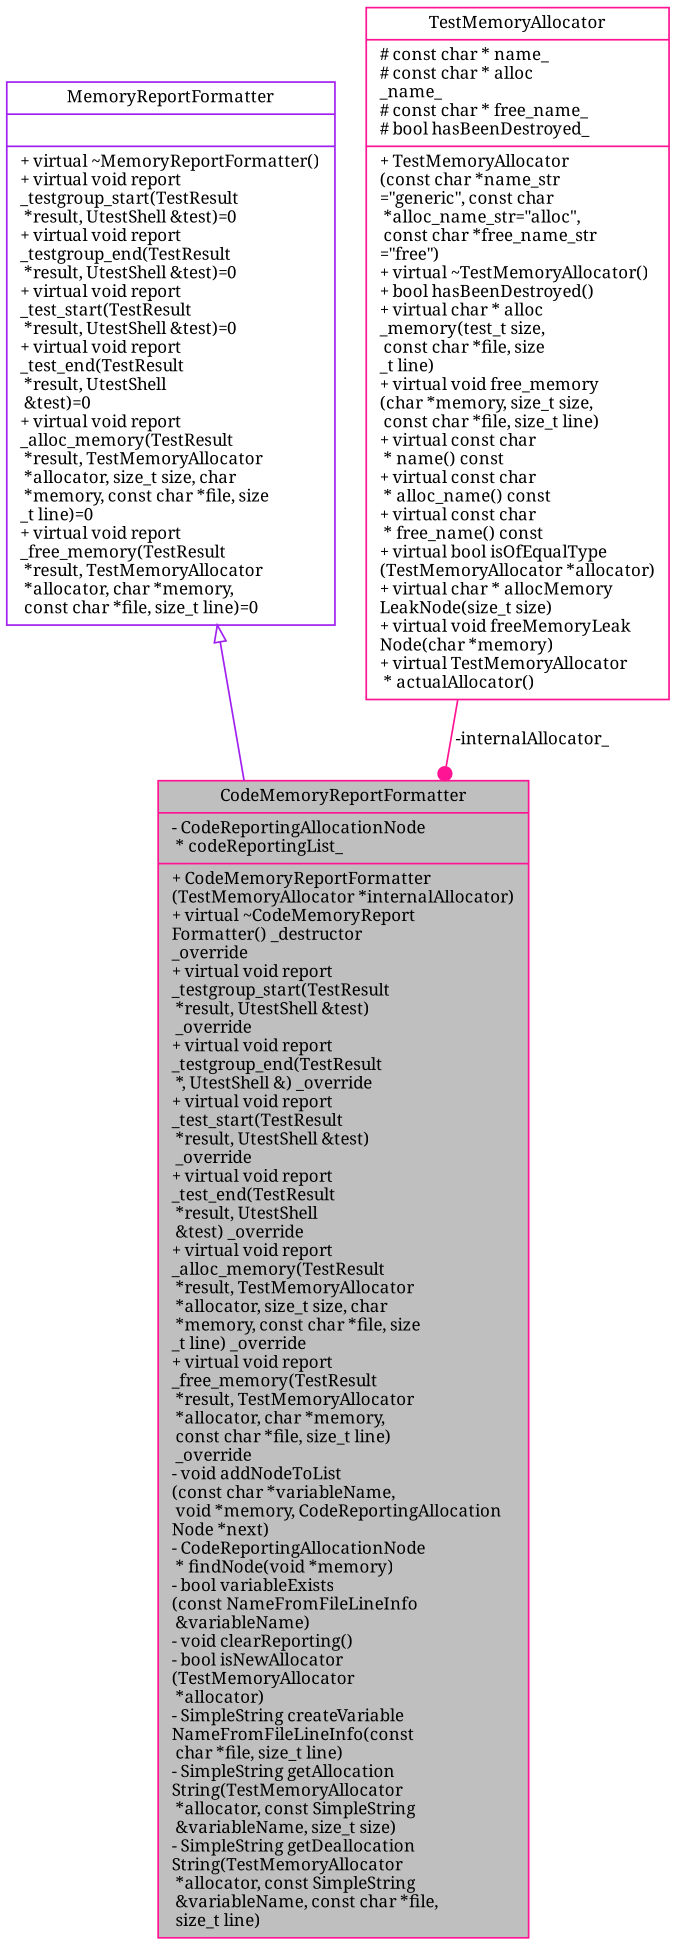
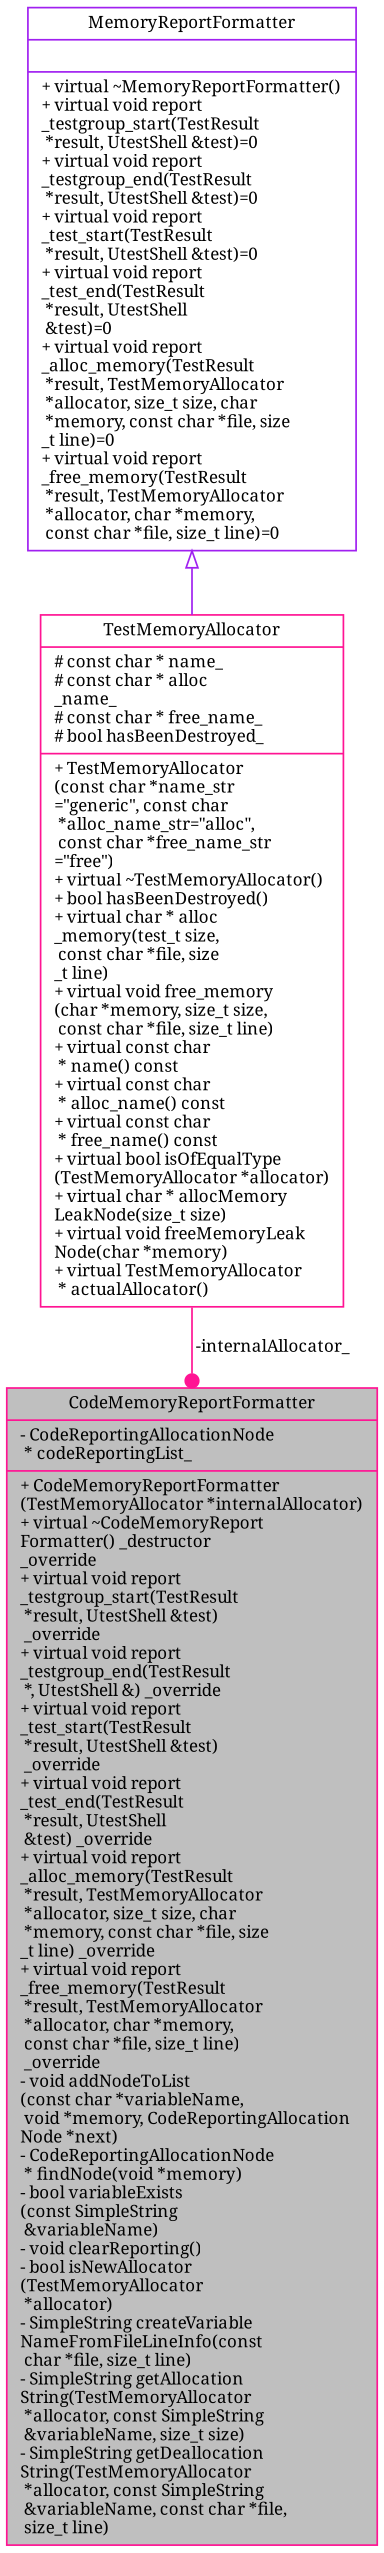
edge "CodeMemoryReportFormatter" -> "MemoryReportFormatter": now "TestMemoryAllocator" -> "MemoryReportFormatter"
node "CodeMemoryReportFormatter": text "(const NameFromFileLineInfo" -> "(const SimpleString"
